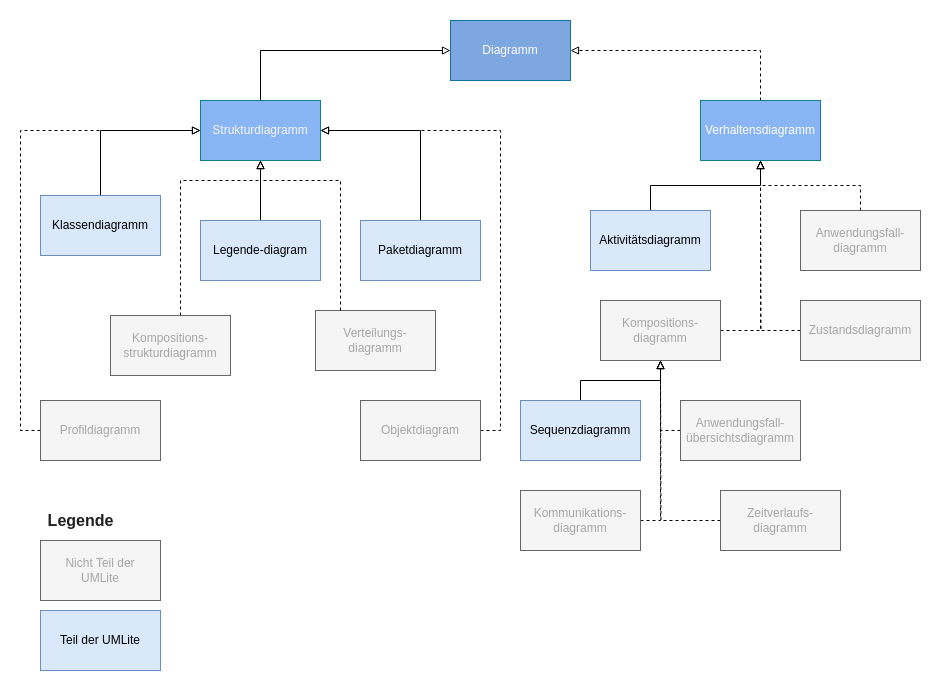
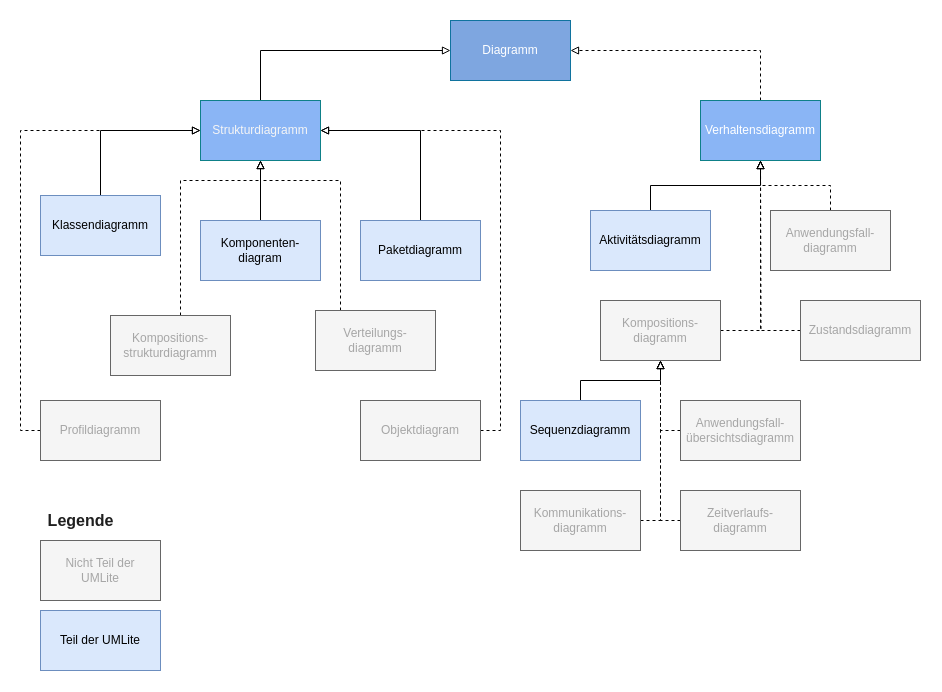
node "Anwendungsfall- diagramm": moved (861, 241) -> (831, 241)
node "Legende-diagram": label "Legende-diagram" -> "Komponenten-diagram"
node "Zeitverlaufs- diagramm": moved (781, 521) -> (741, 521)
